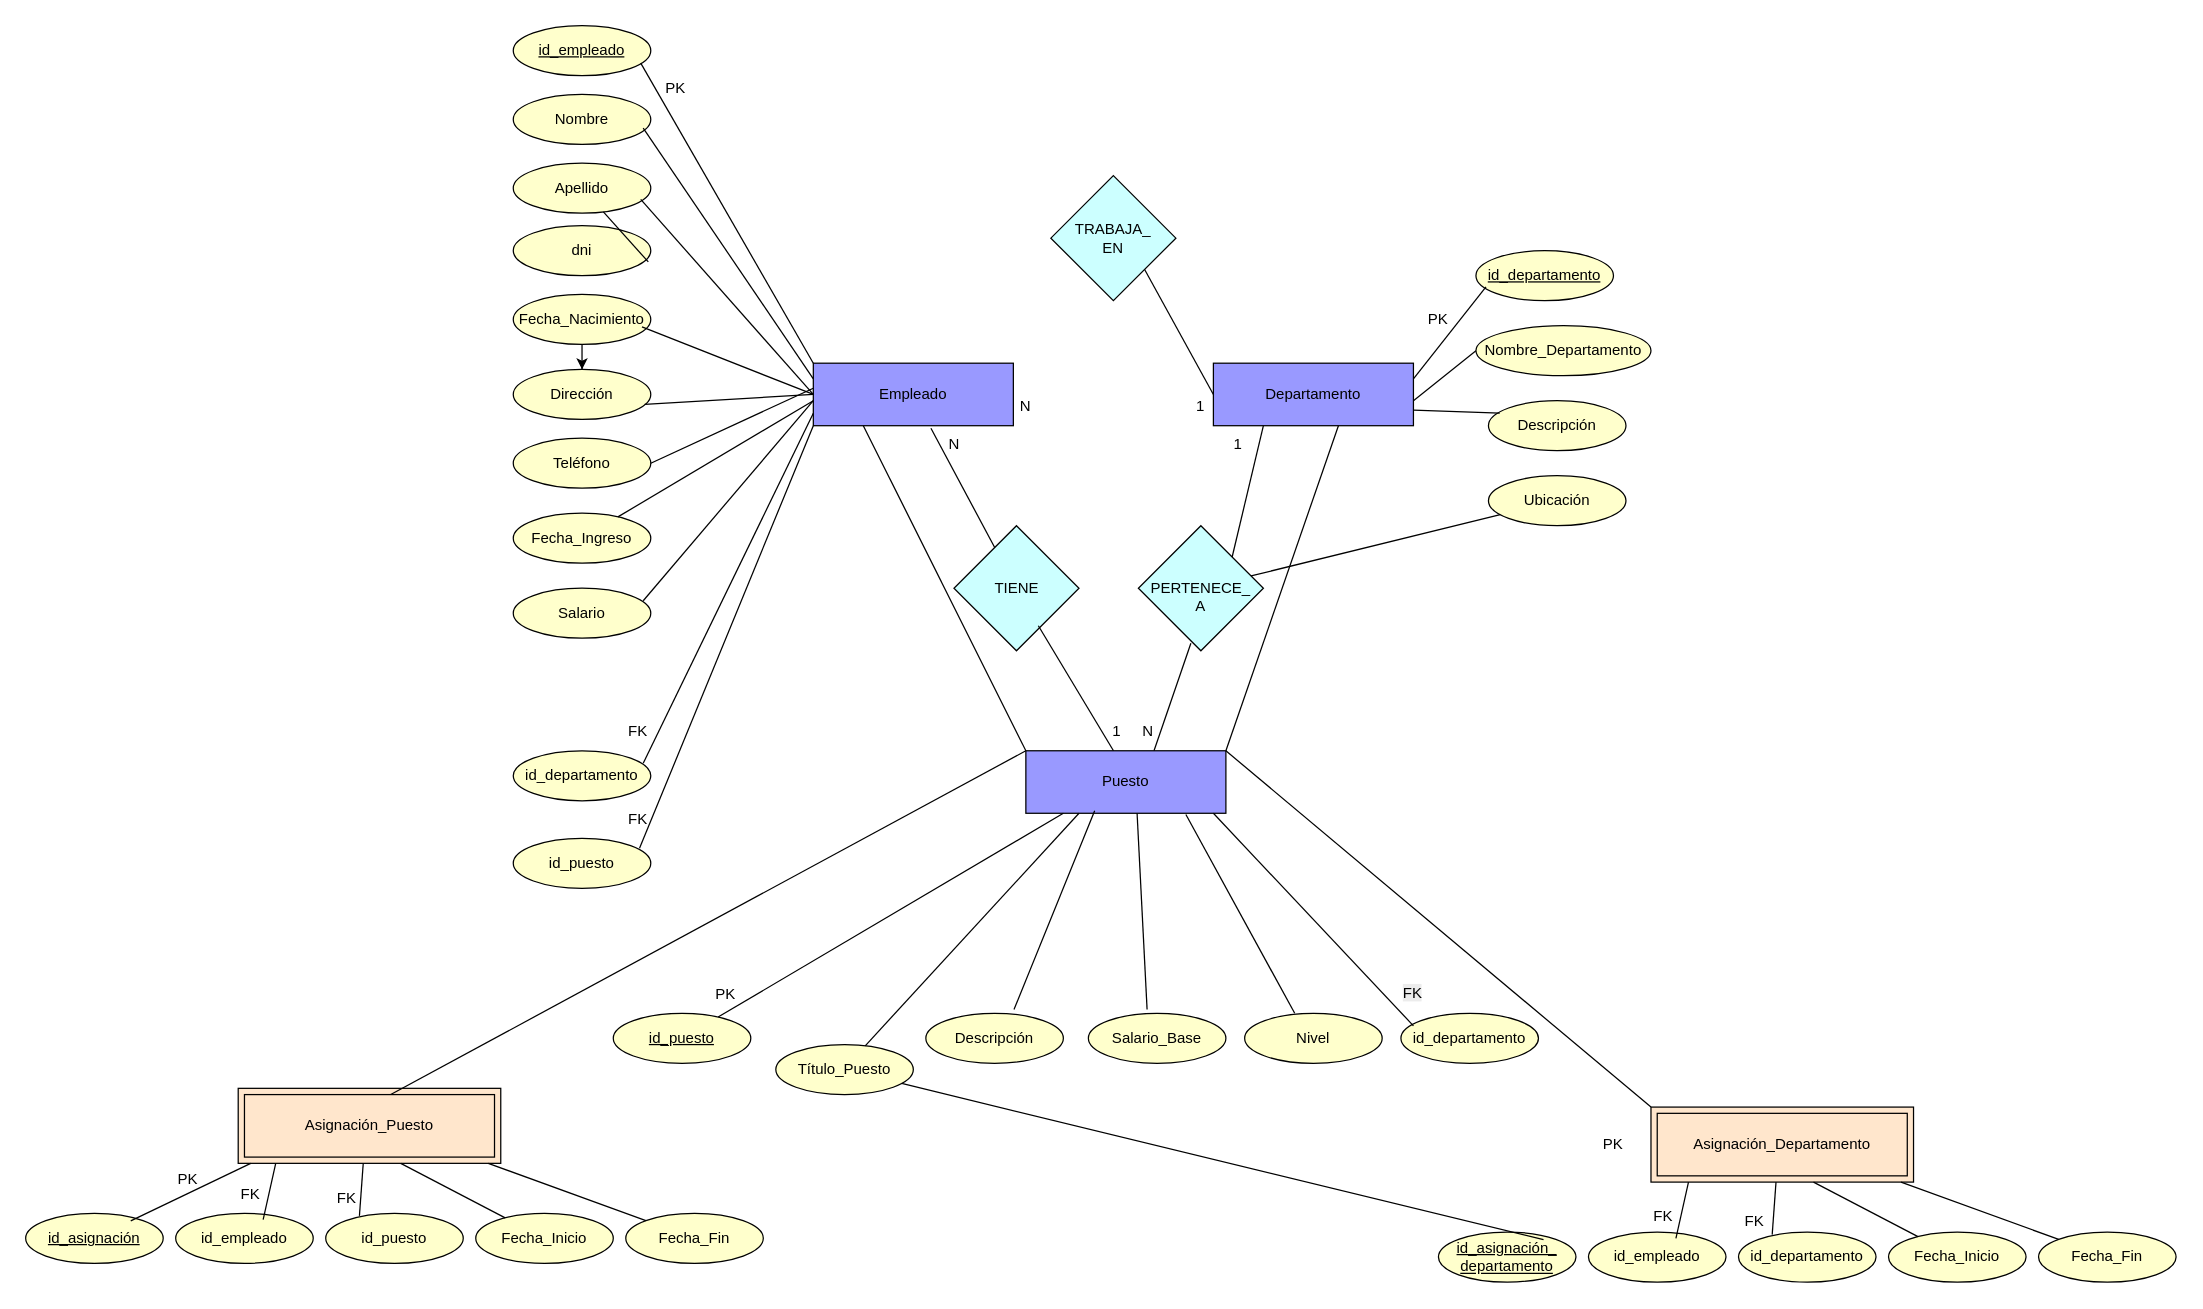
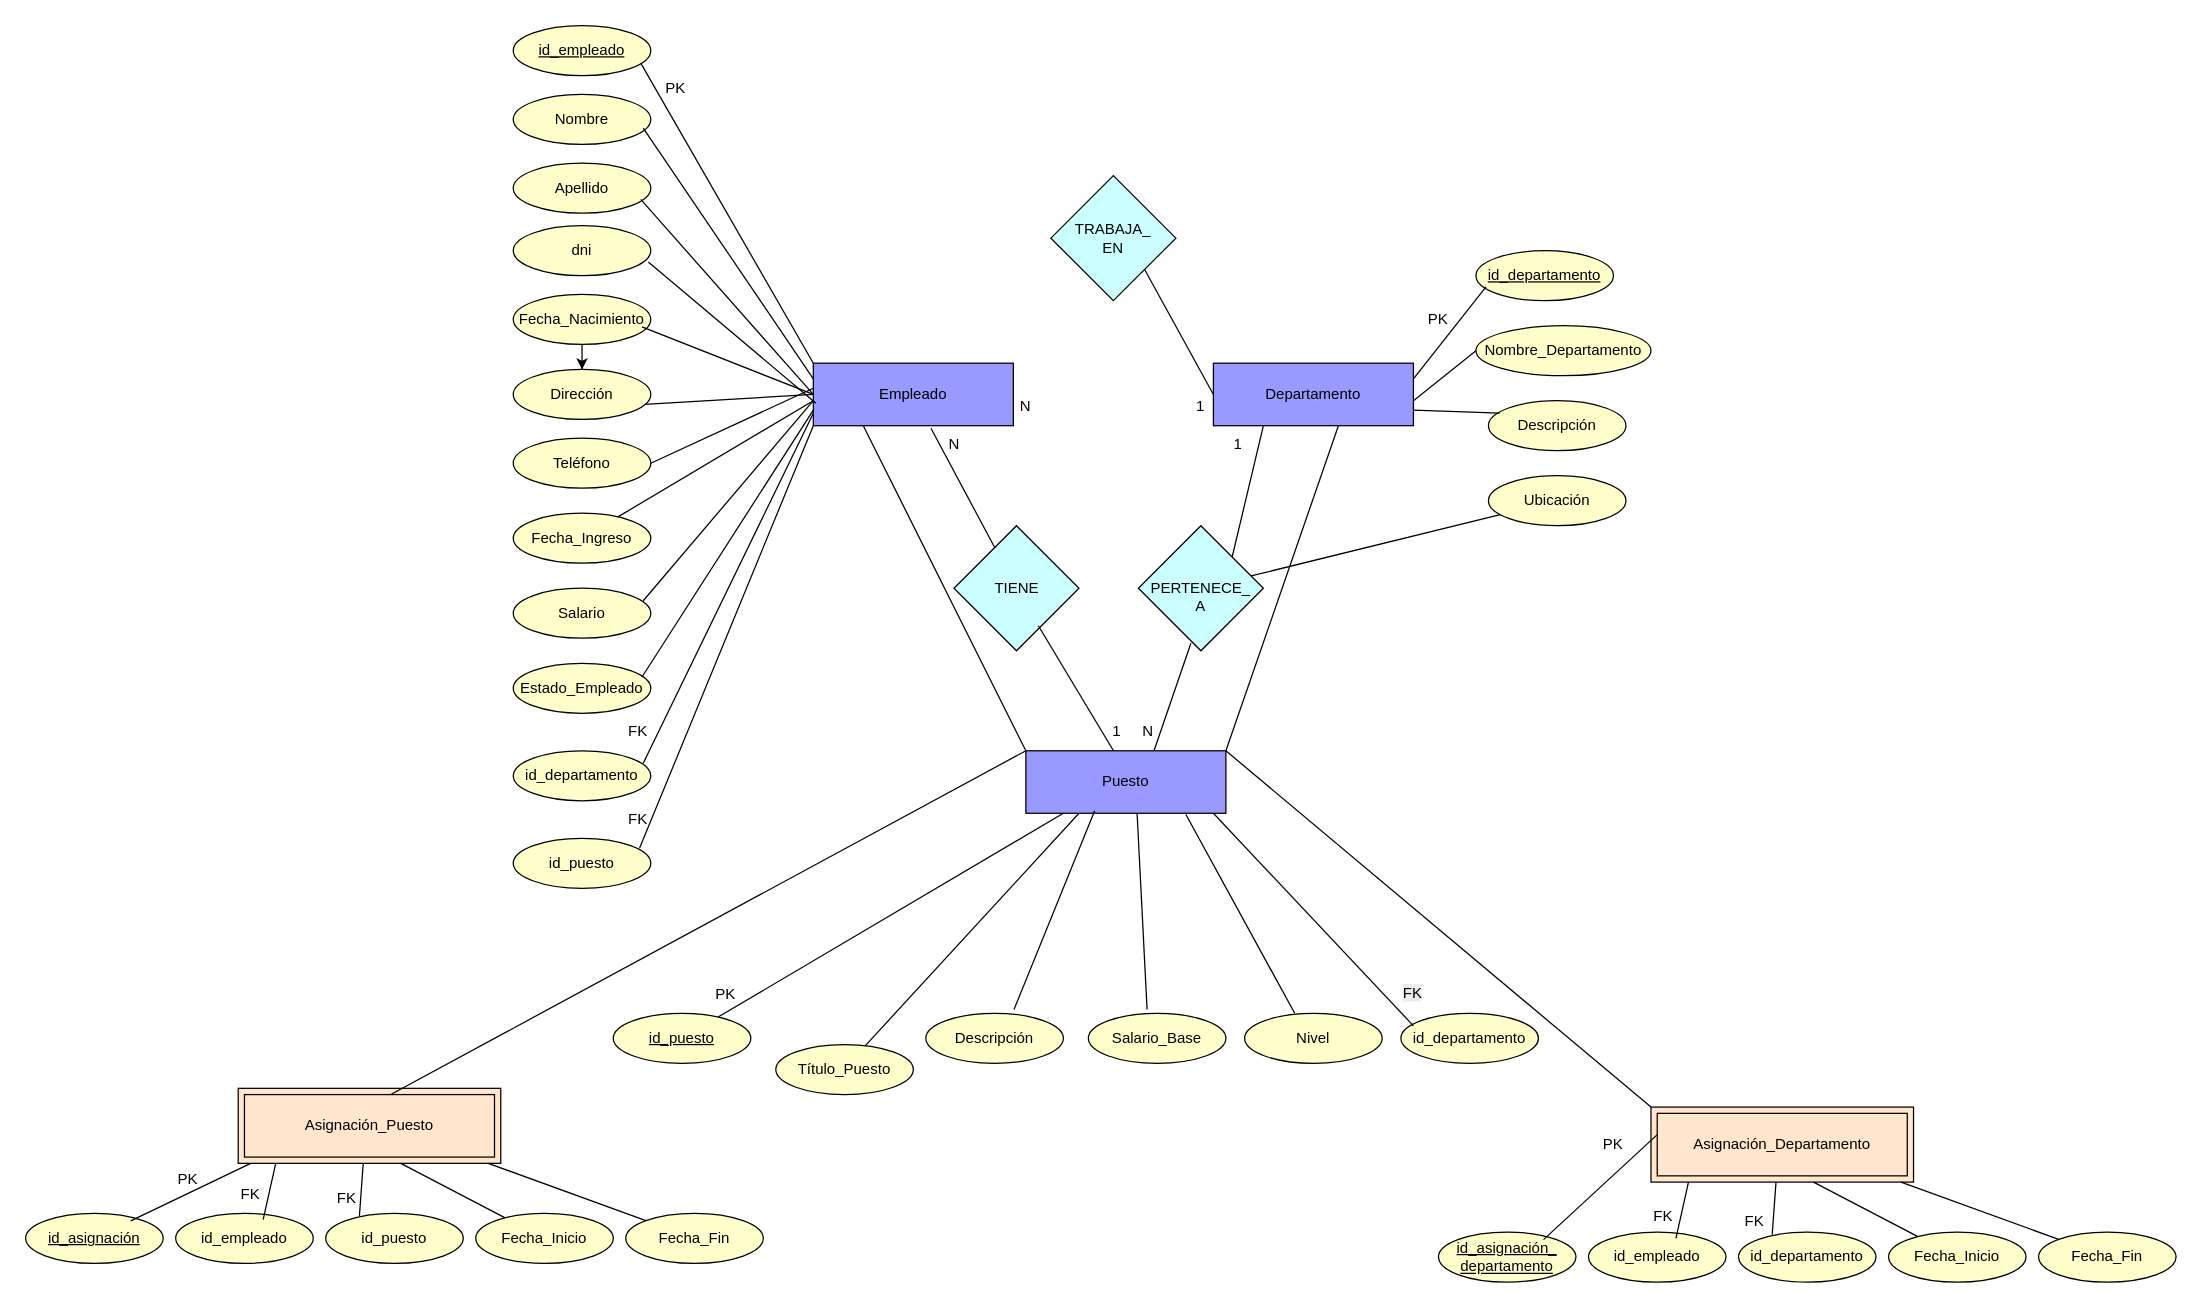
edge "Apellido" -- "dni": now "Empleado" -- "dni"
edge "Empleado" -- "Estado_Empleado": added
node "Estado_Empleado": added
edge "Título_Puesto" -- "id_asignación_ departamento": now "Asignación_Departamento" -- "id_asignación_ departamento"
